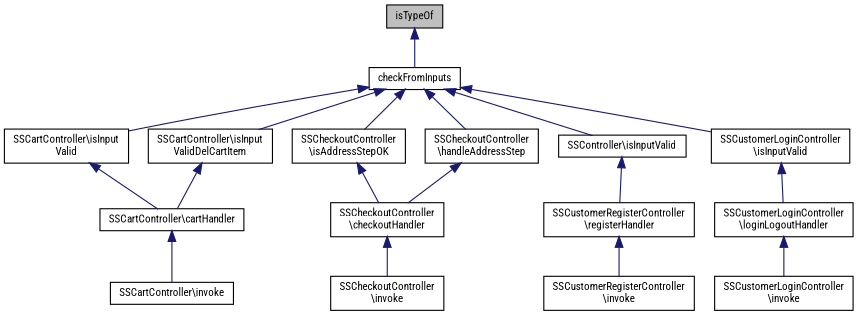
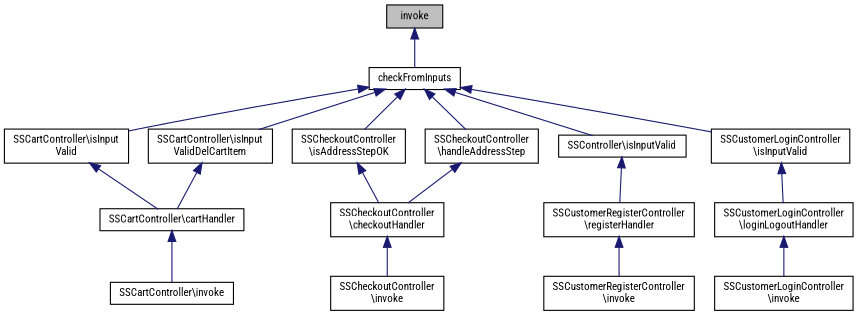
node "isTypeOf": label "isTypeOf" -> "invoke"
